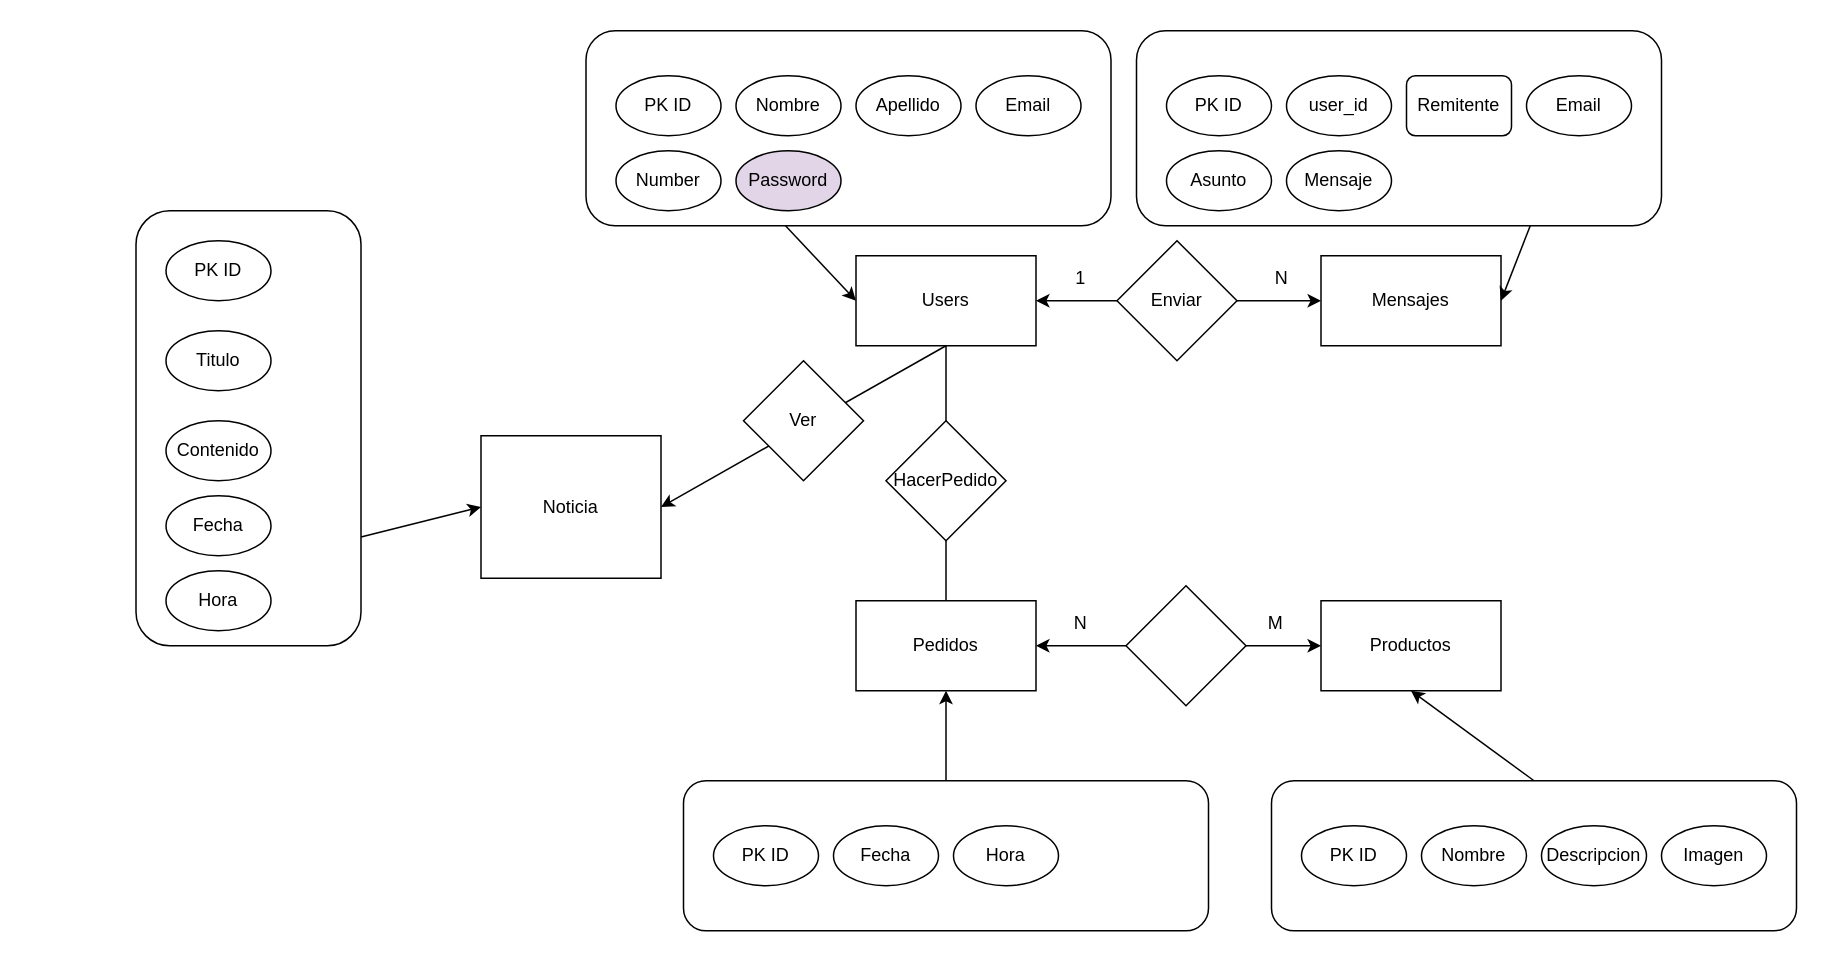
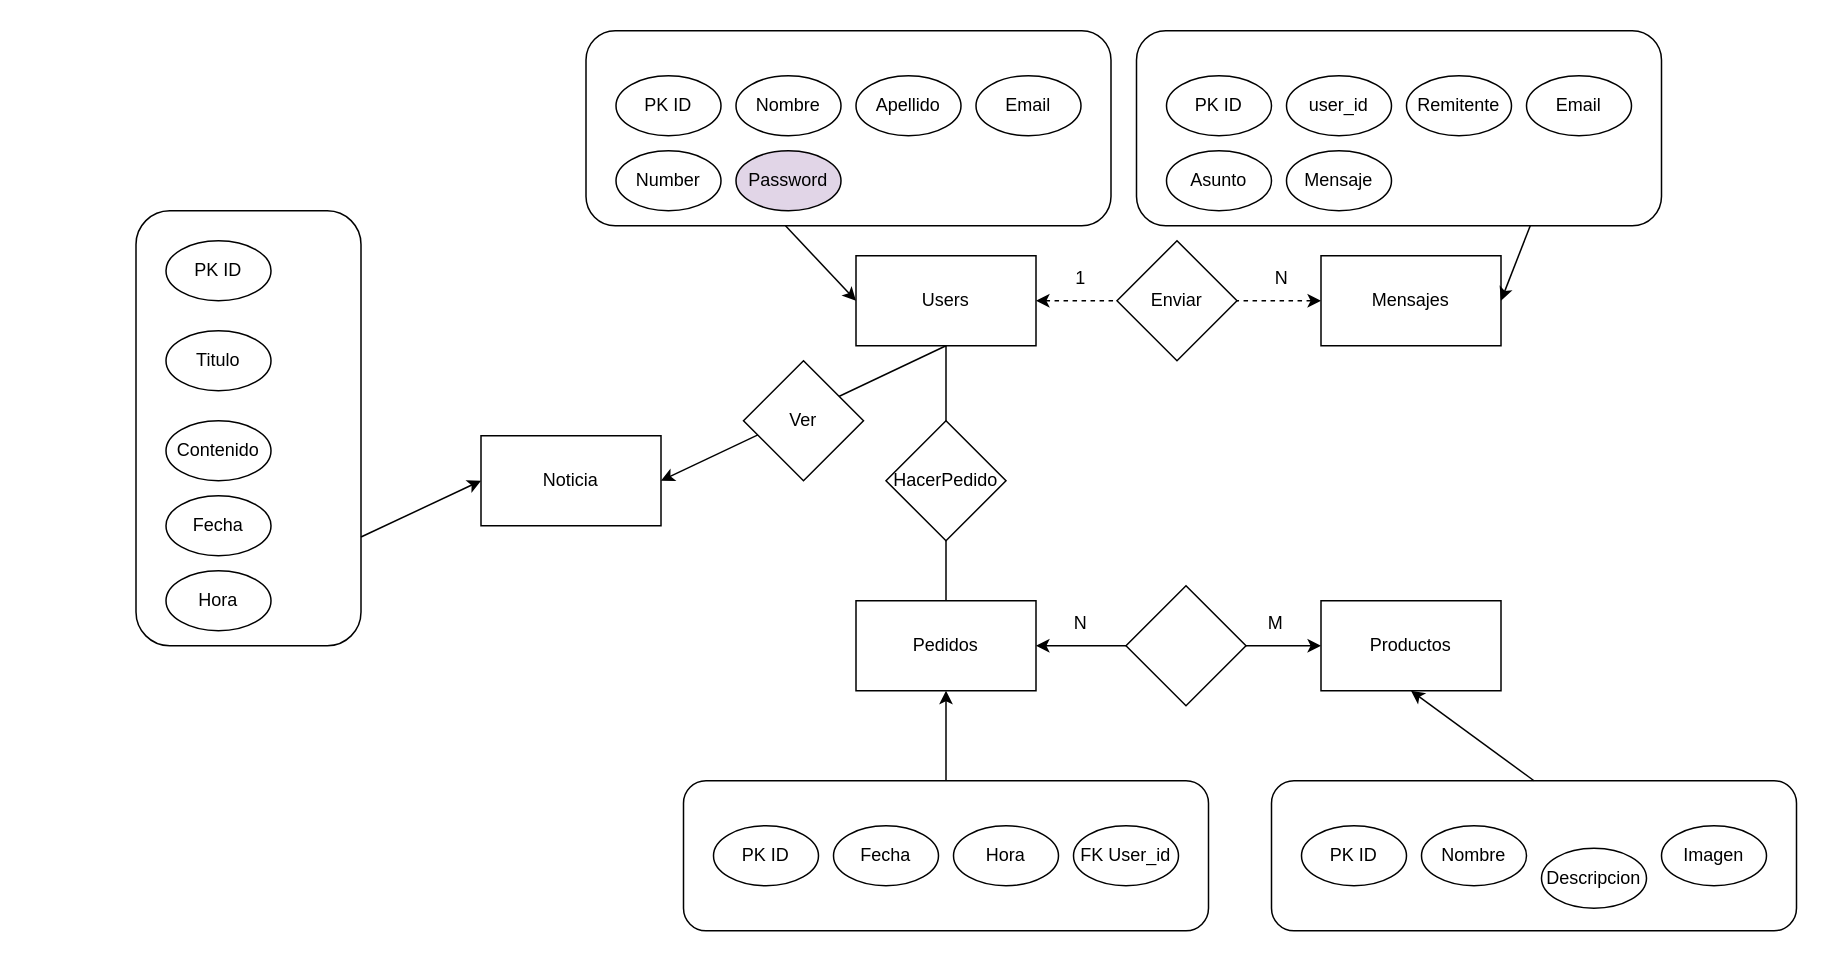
node "Remitente": shape rounded rectangle -> ellipse
edge "Users" -- "Mensajes": style solid -> dashed
node "Noticia": size 180x143 -> 180x90
node "FK User_id": added
node "Descripcion": moved (1594, 856) -> (1594, 878)
